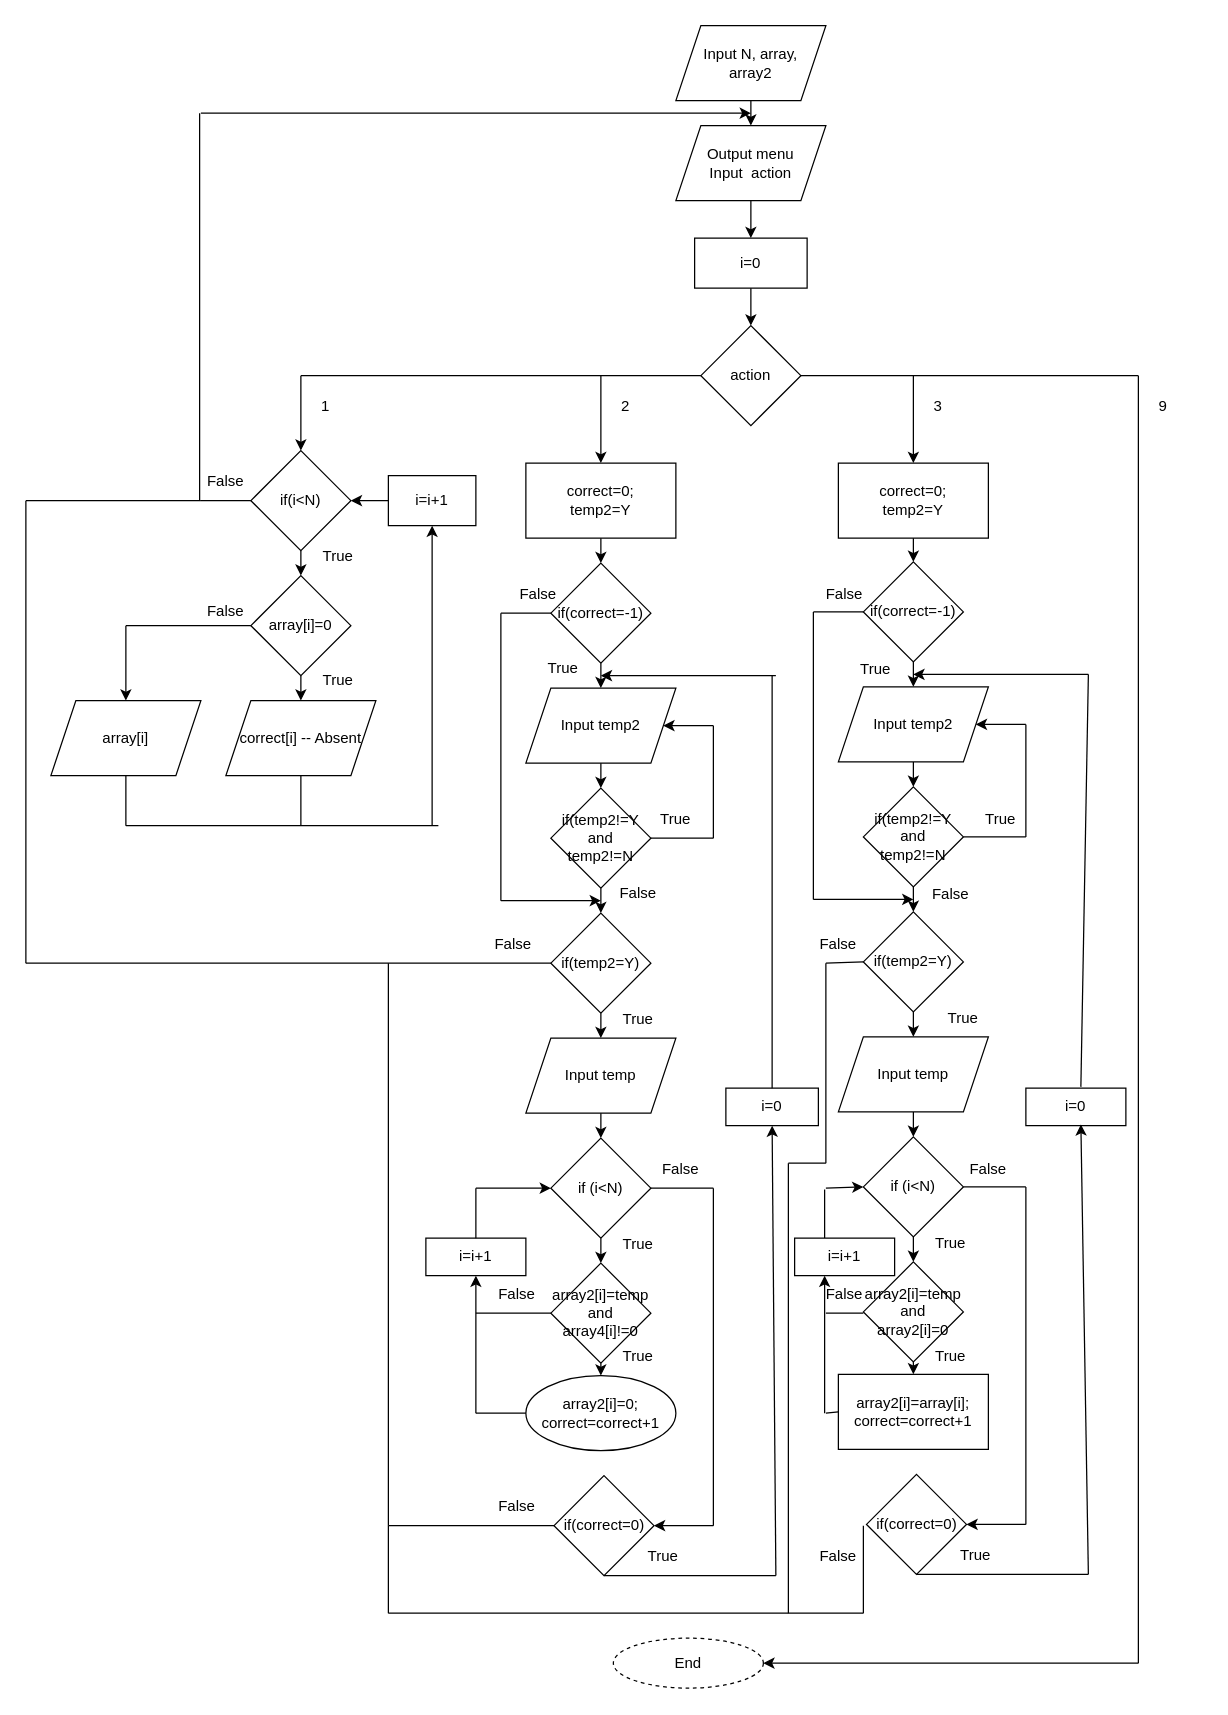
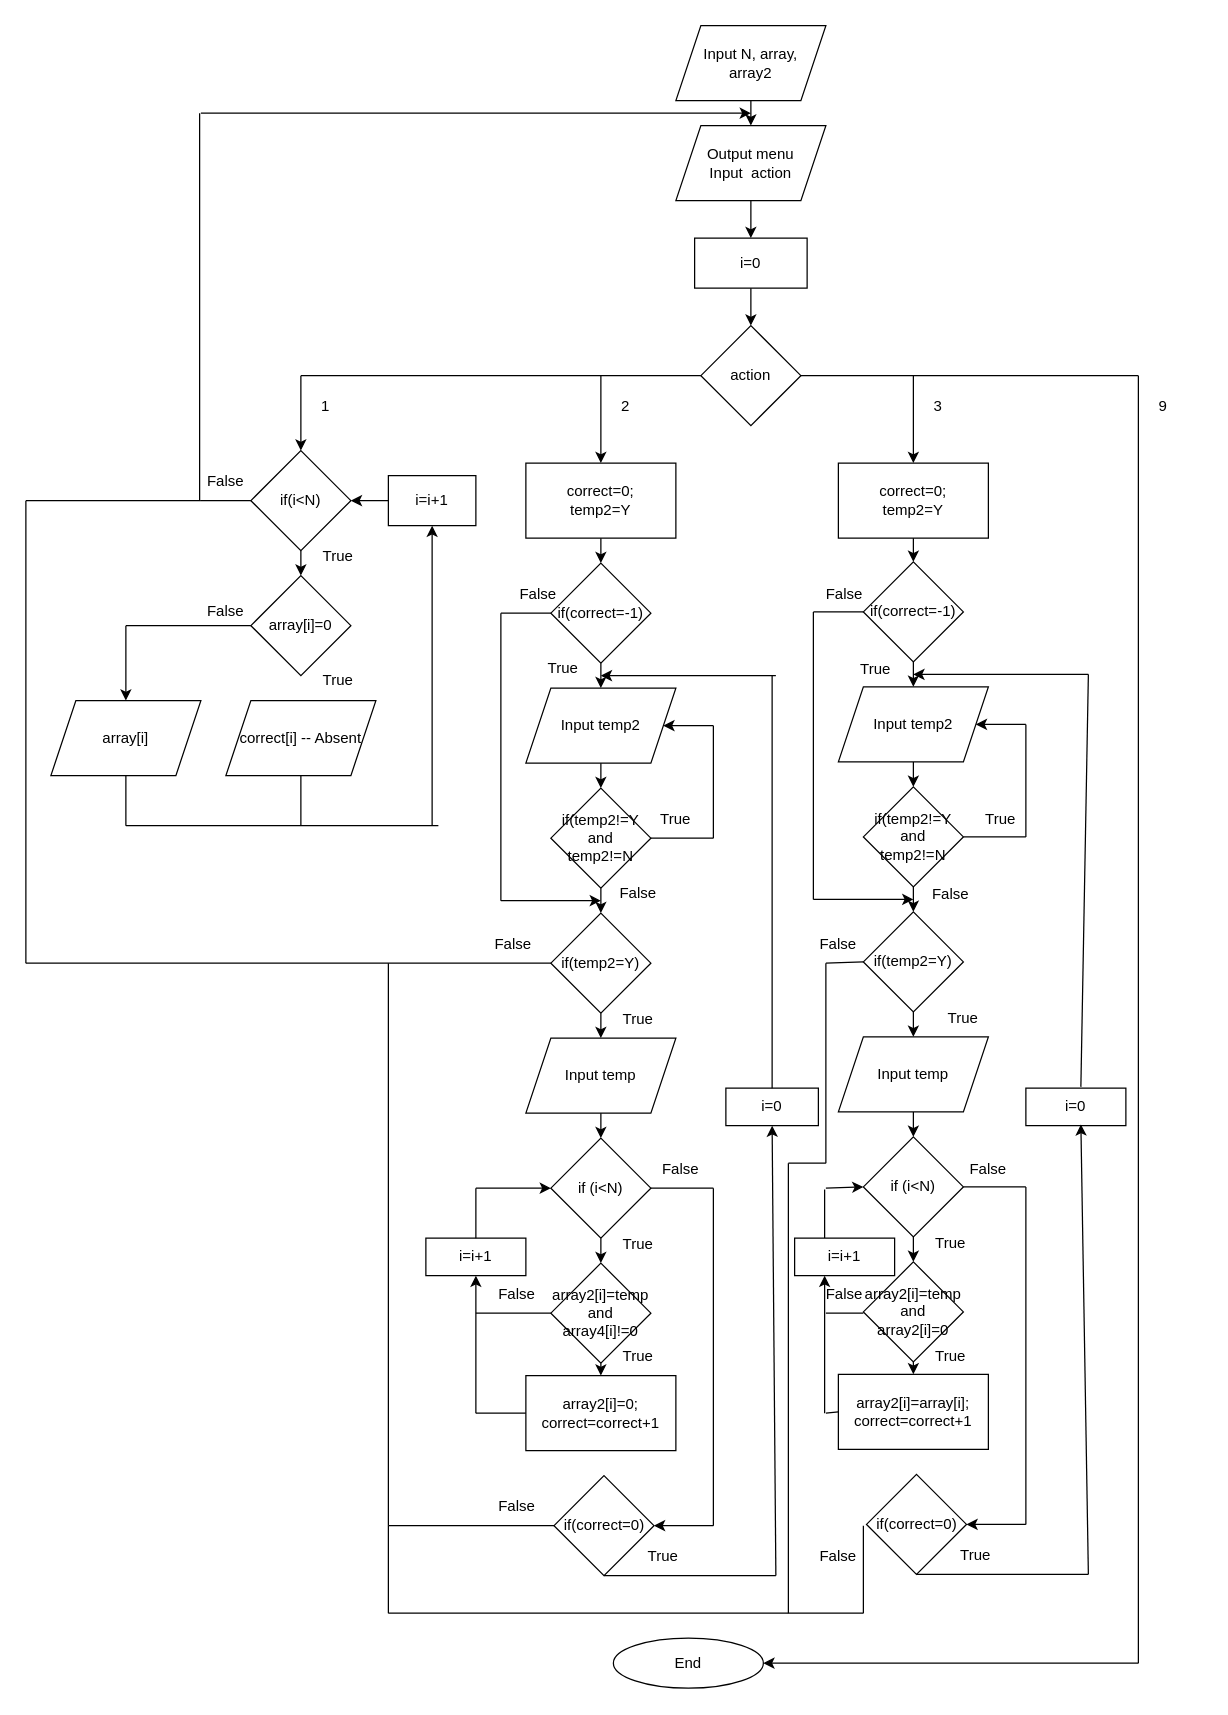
edge "array[i]=0" -> "correct[i] -- Absent": removed
node "array2[i]=0; correct=correct+1": shape ellipse -> rectangle
node "End": style dashed -> solid
